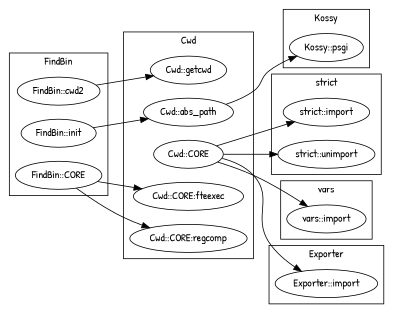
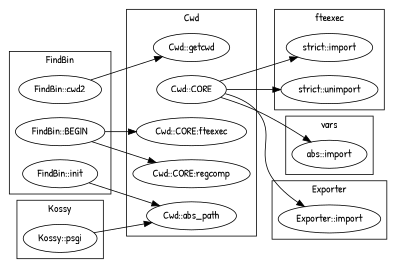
cluster "strict": label "strict" -> "fteexec"
edge "Cwd::abs_path" -> "Kossy::psgi": reversed
node "FindBin::CORE": label "FindBin::CORE" -> "FindBin::BEGIN"
node "vars::import": label "vars::import" -> "abs::import"
